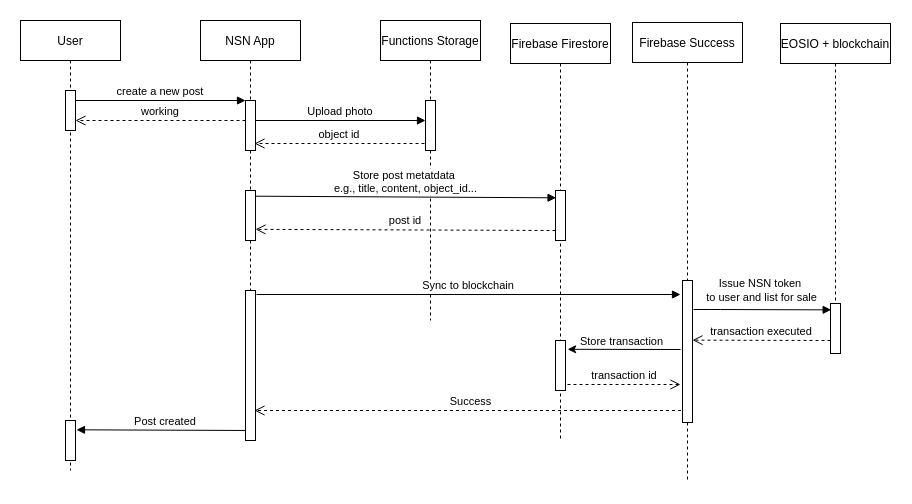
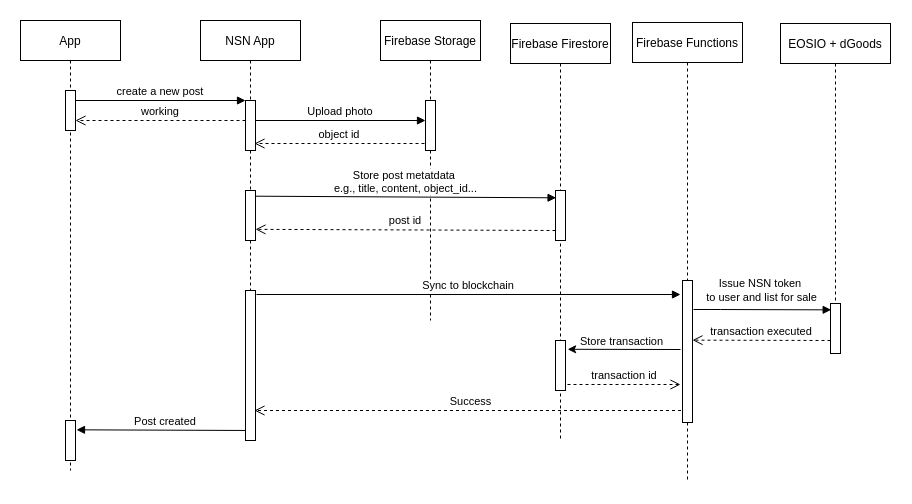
node "User": label "User" -> "App"
node "Functions Storage": label "Functions Storage" -> "Firebase Storage"
node "Firebase Success": label "Firebase Success" -> "Firebase Functions"
node "EOSIO + blockchain": label "EOSIO + blockchain" -> "EOSIO + dGoods"
